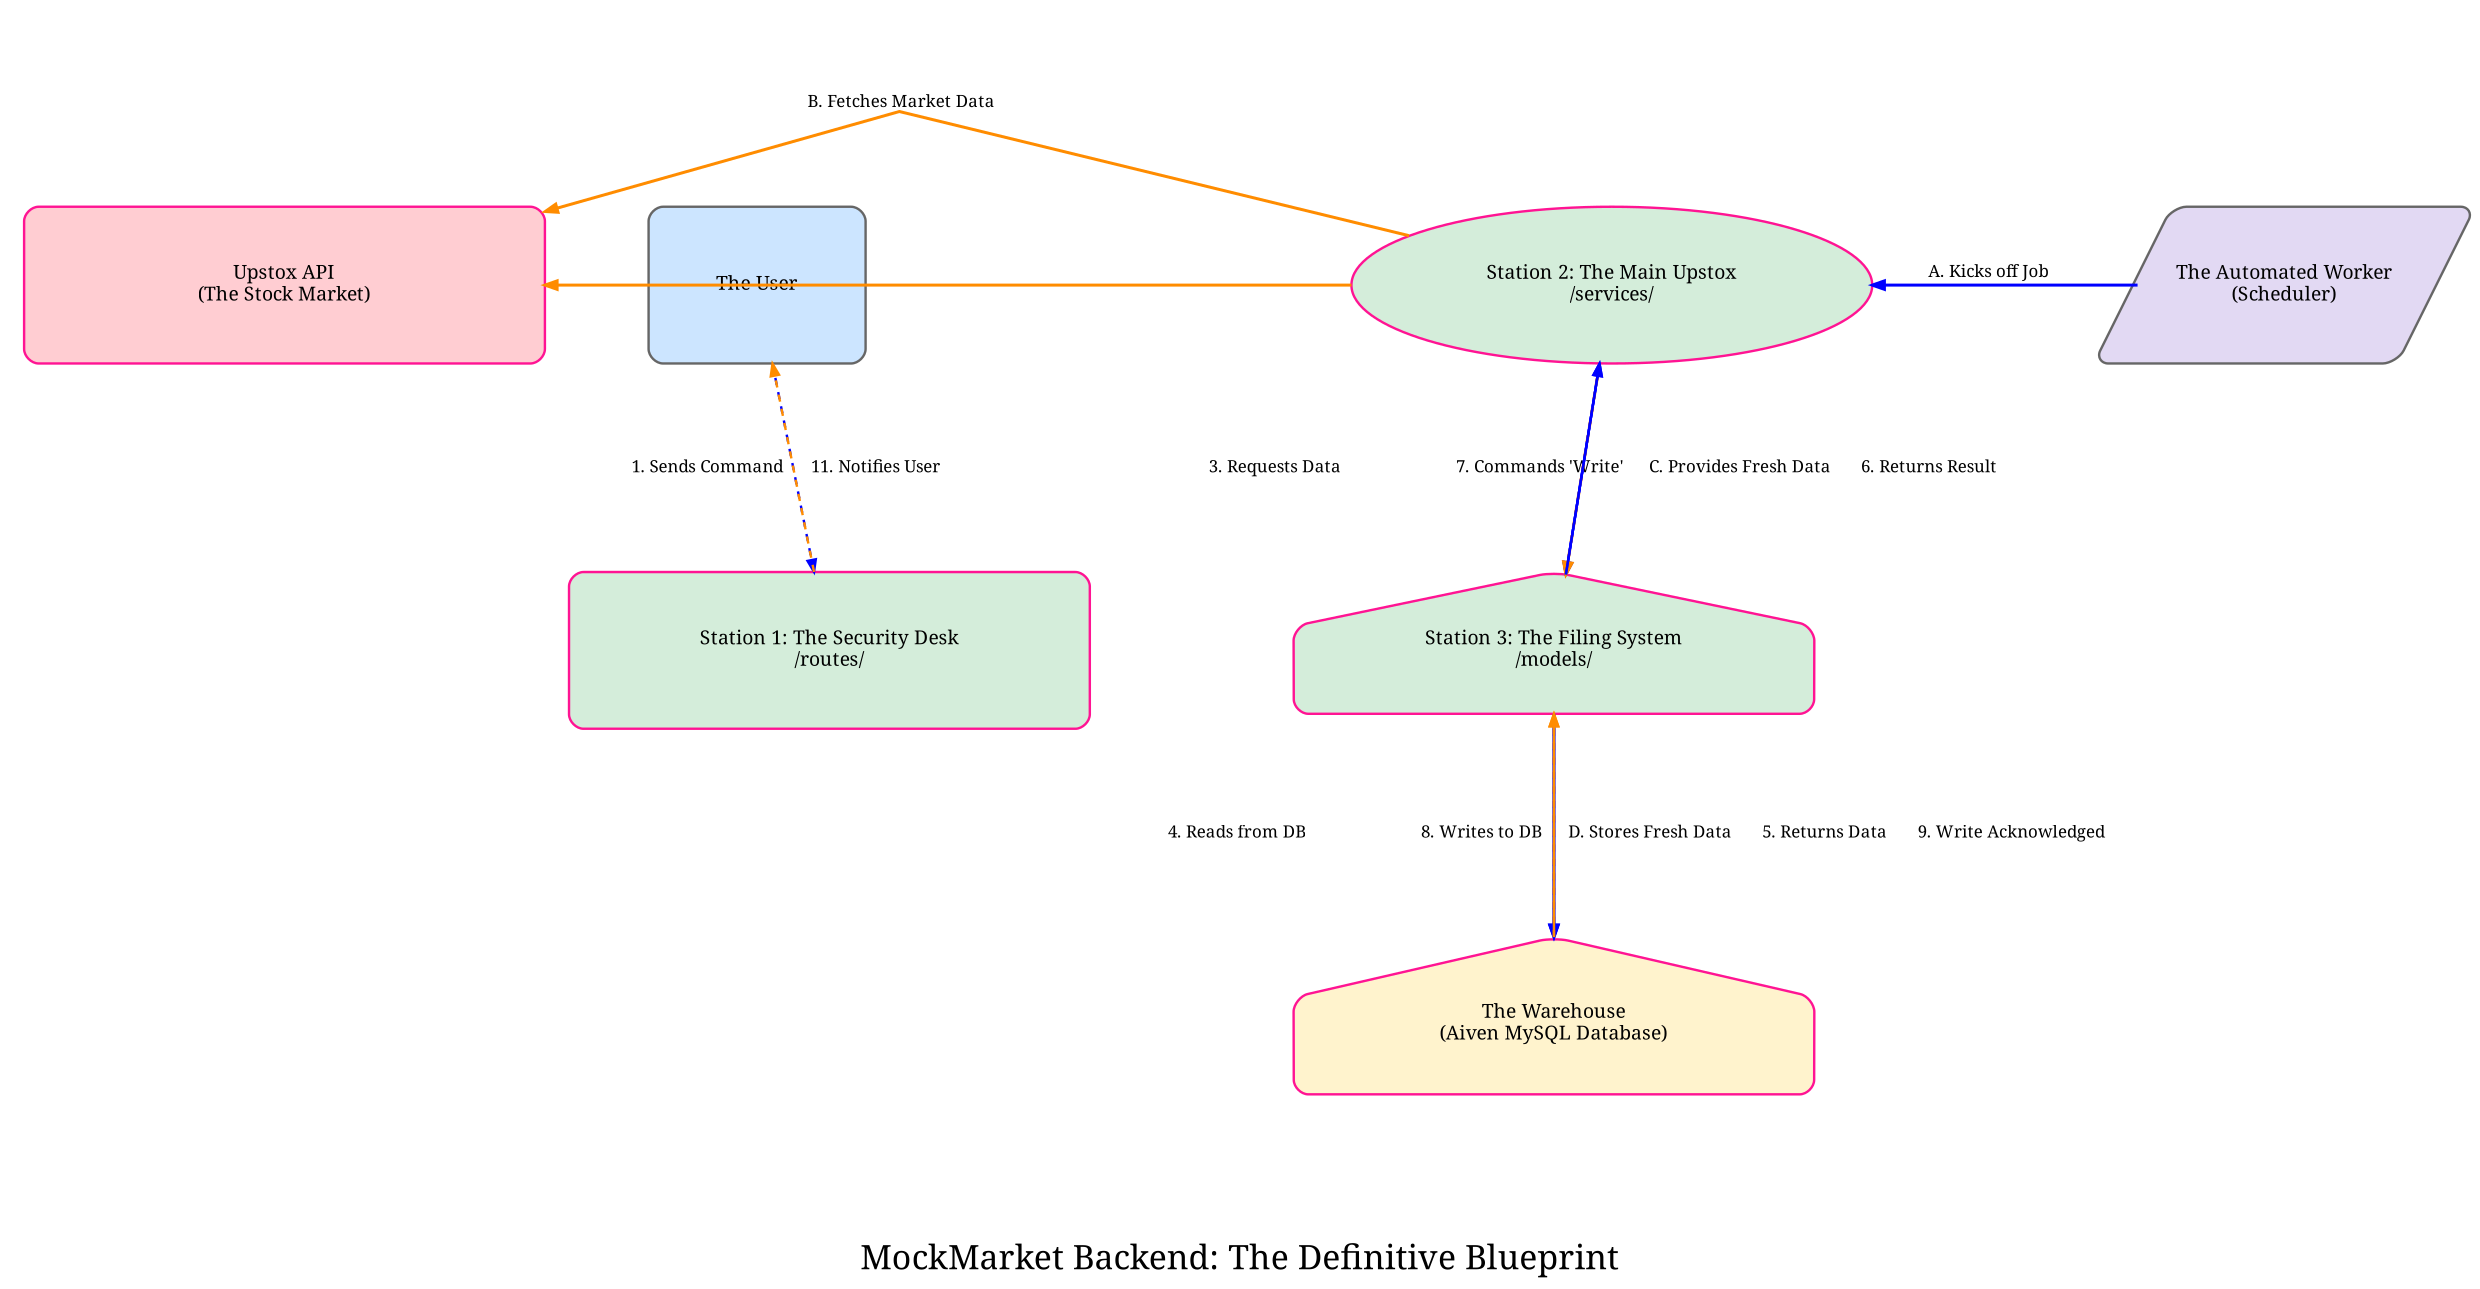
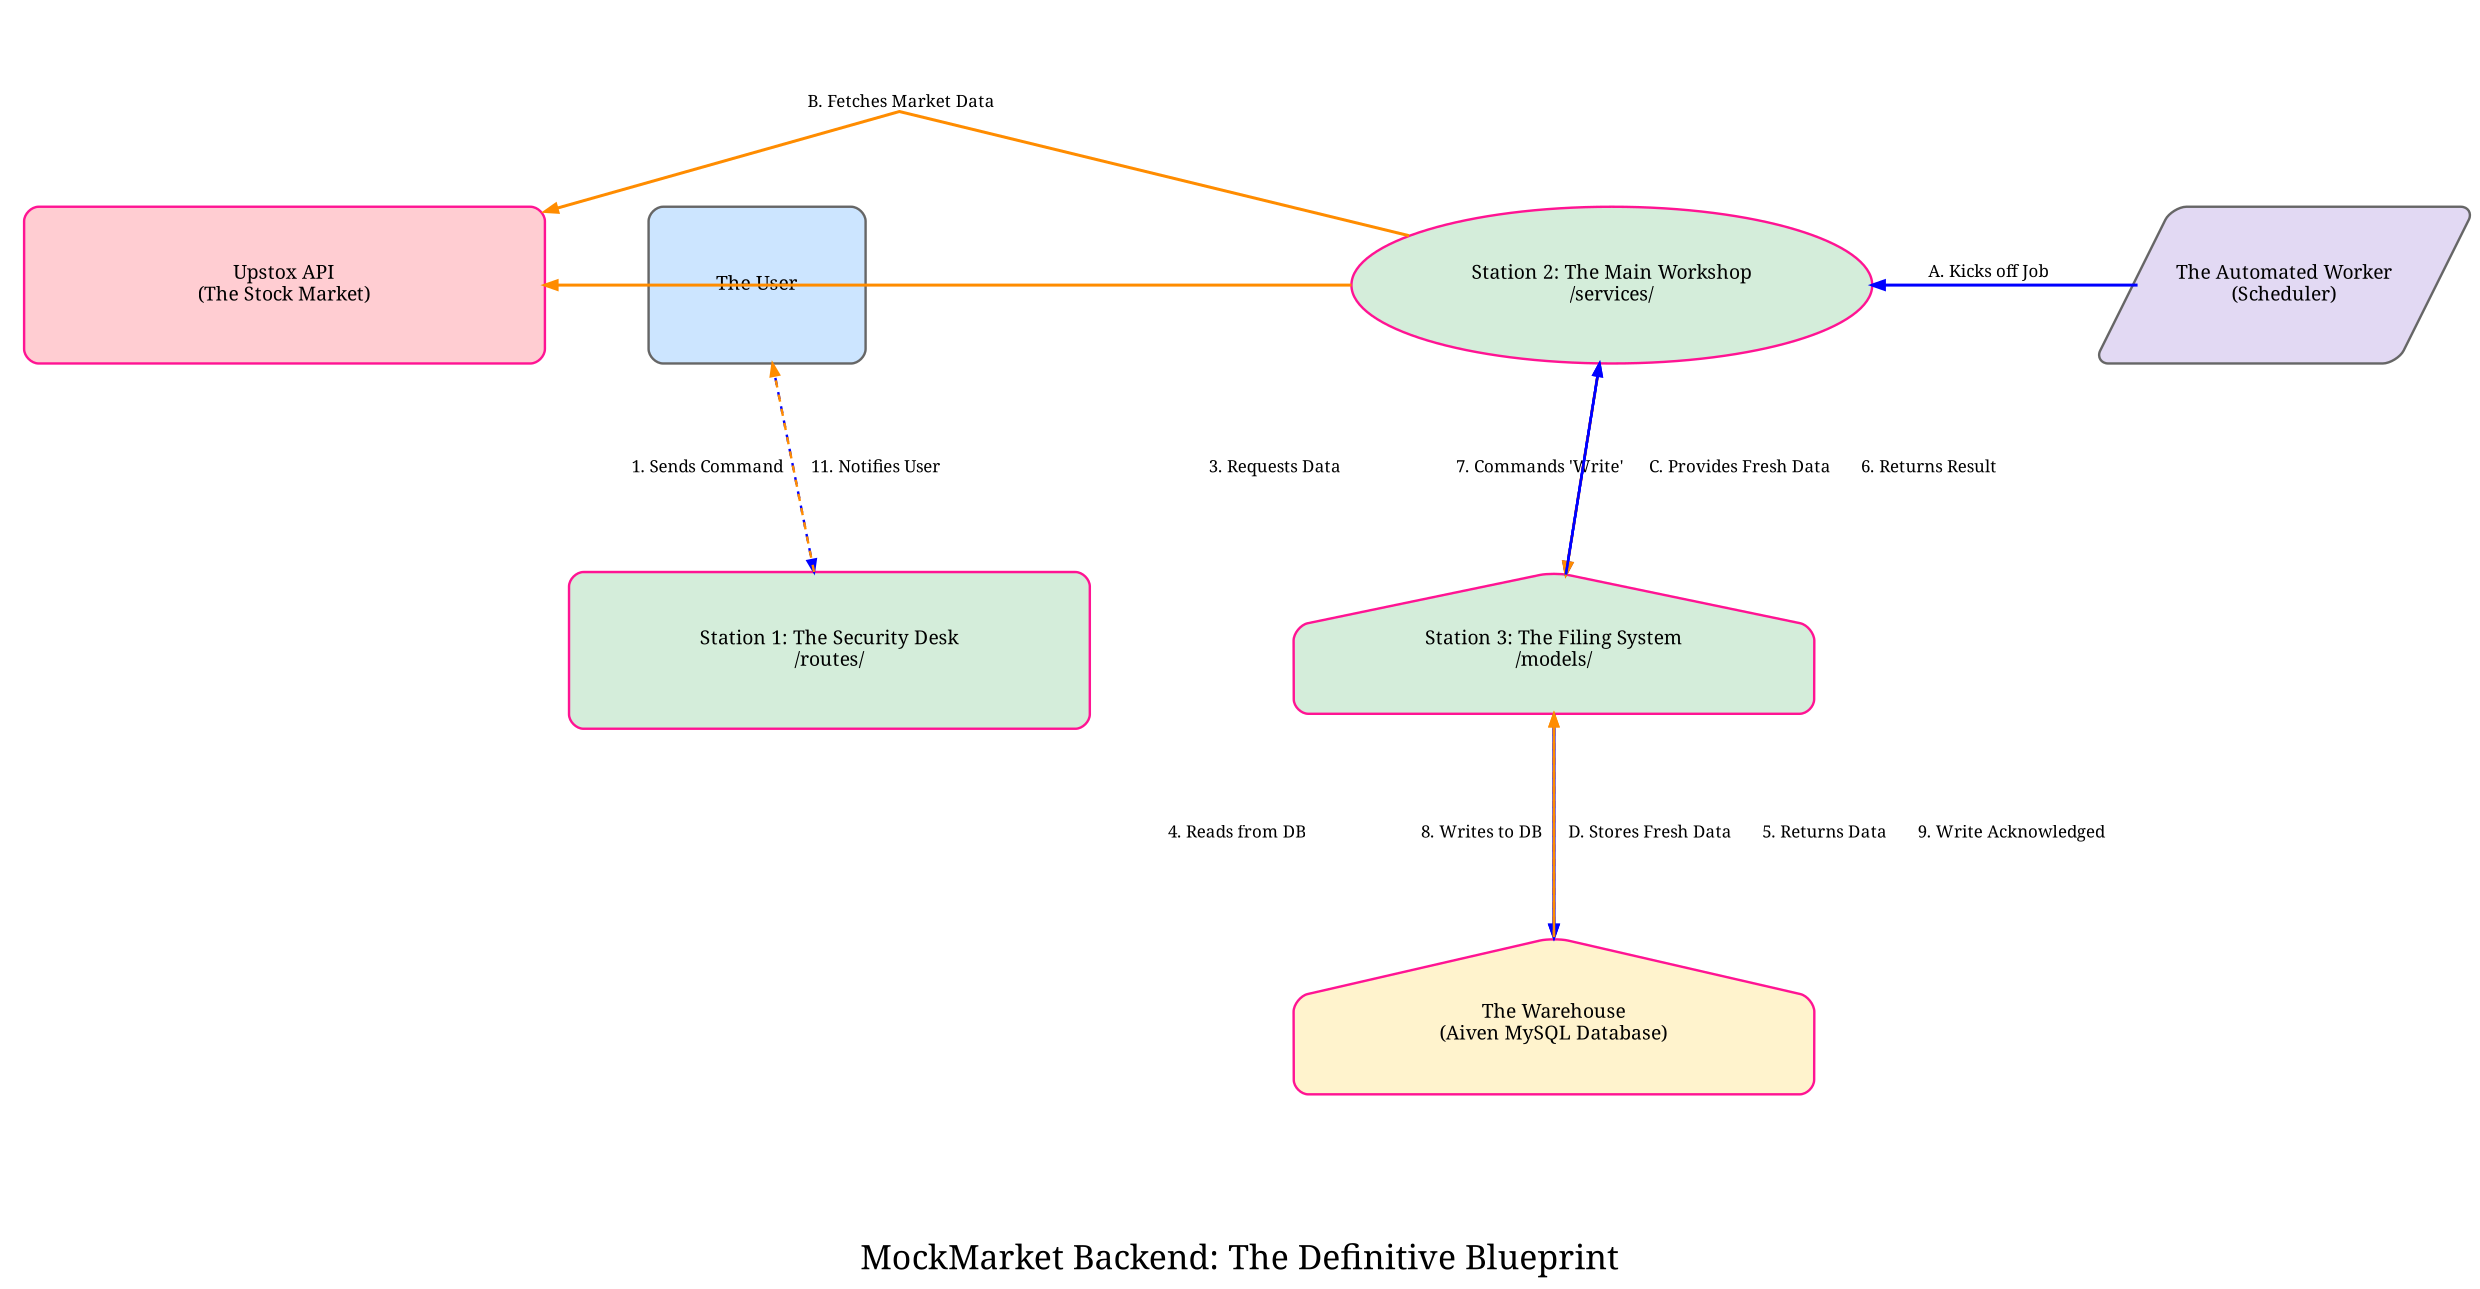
node "Station 2: The Main Upstox /services/": label "Station 2: The Main Upstox /services/" -> "Station 2: The Main Workshop /services/"
